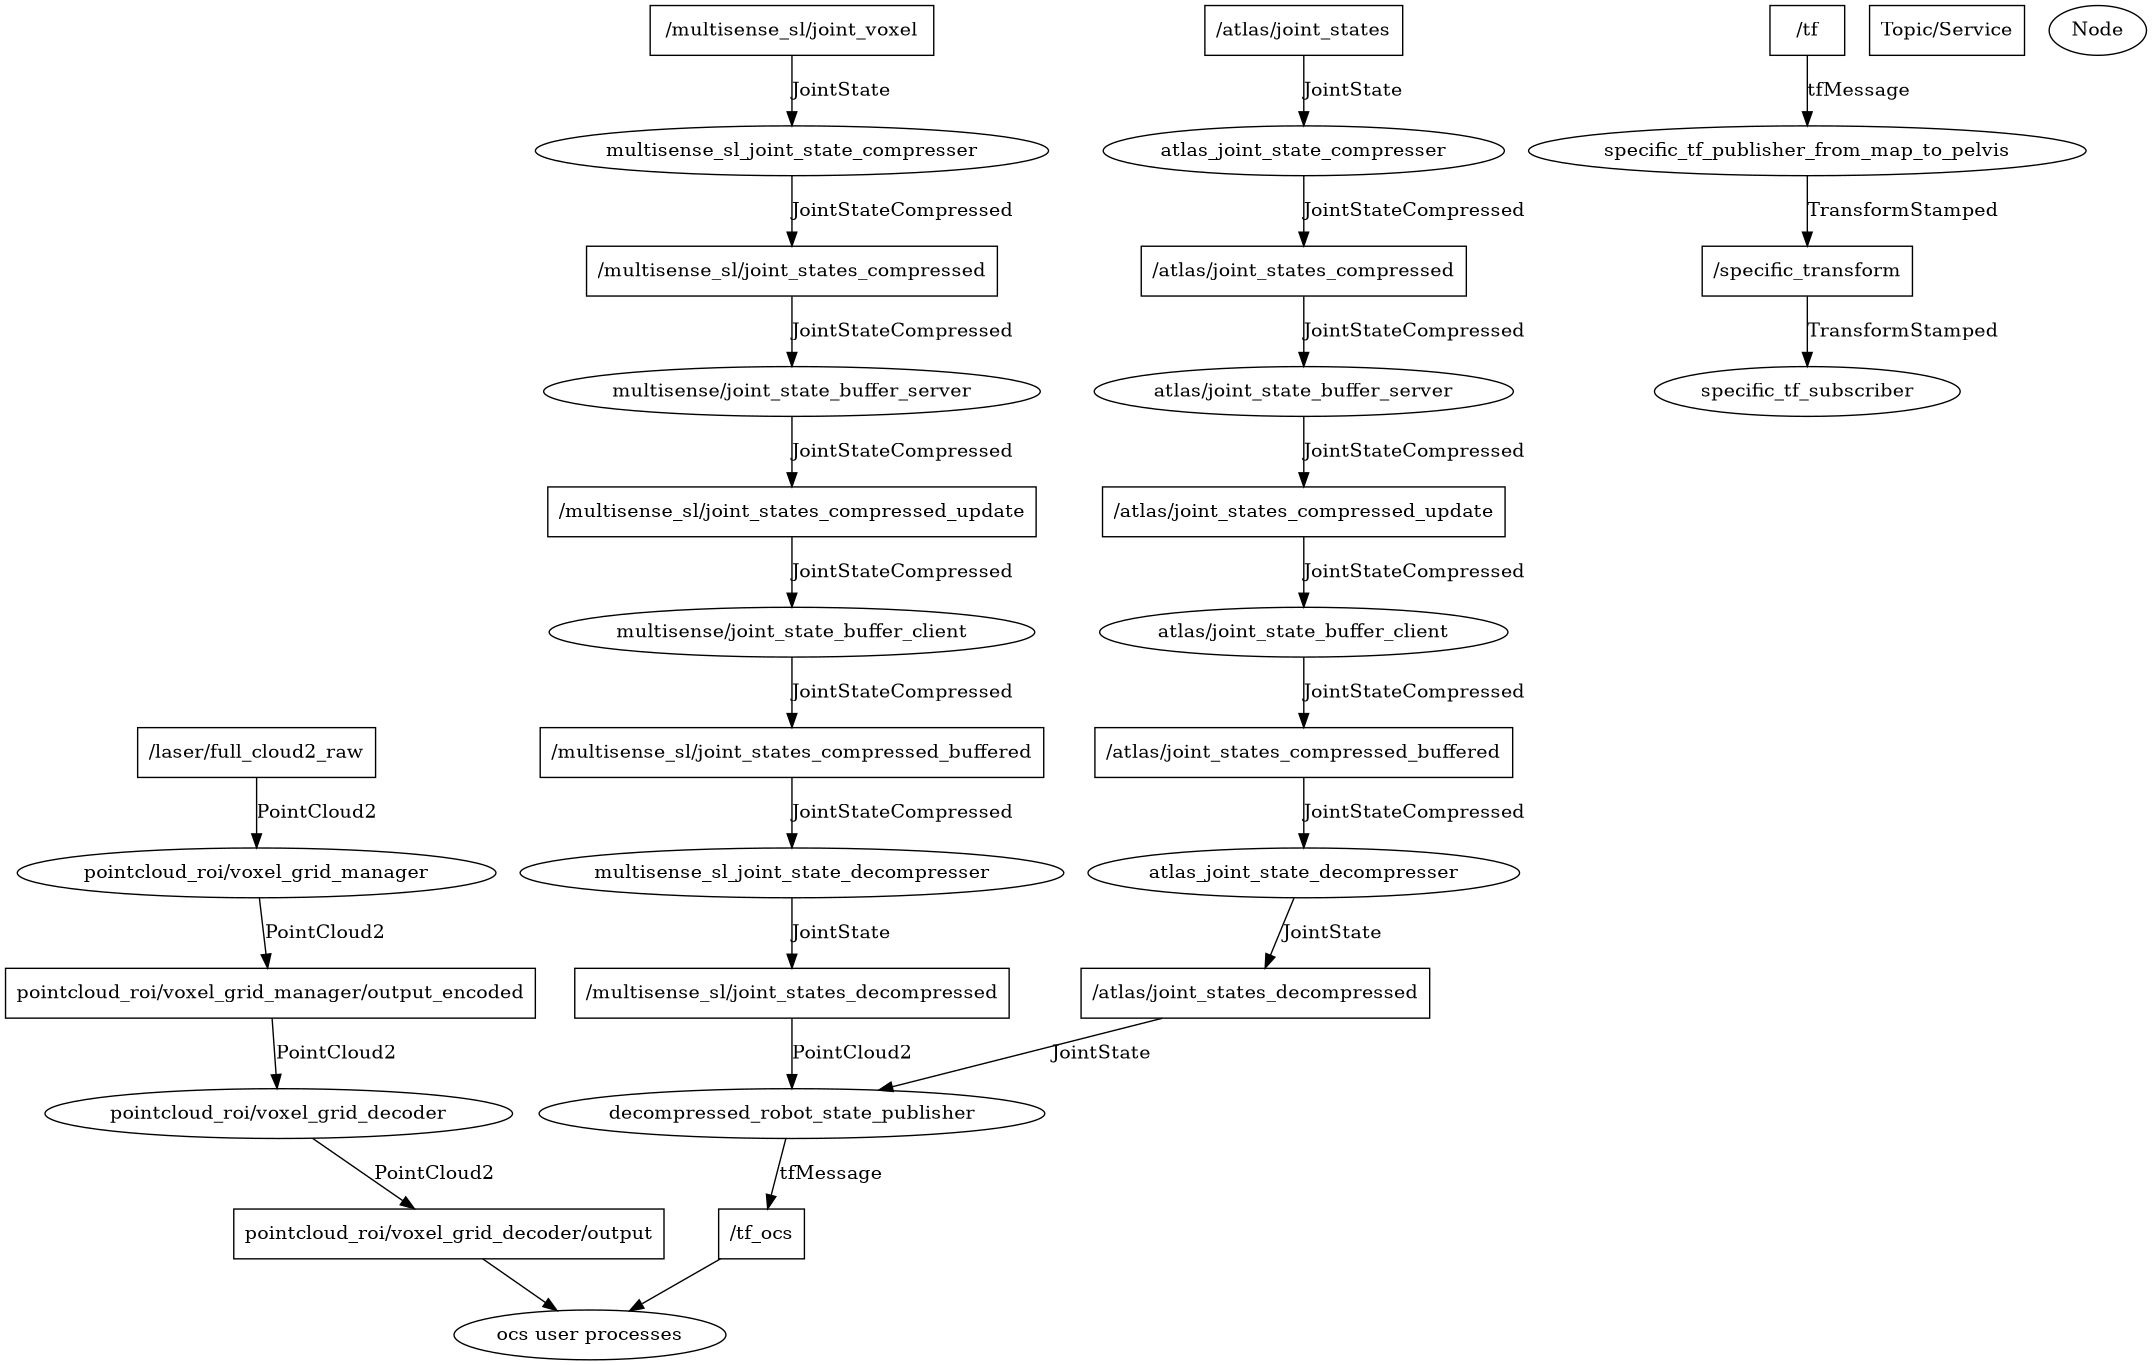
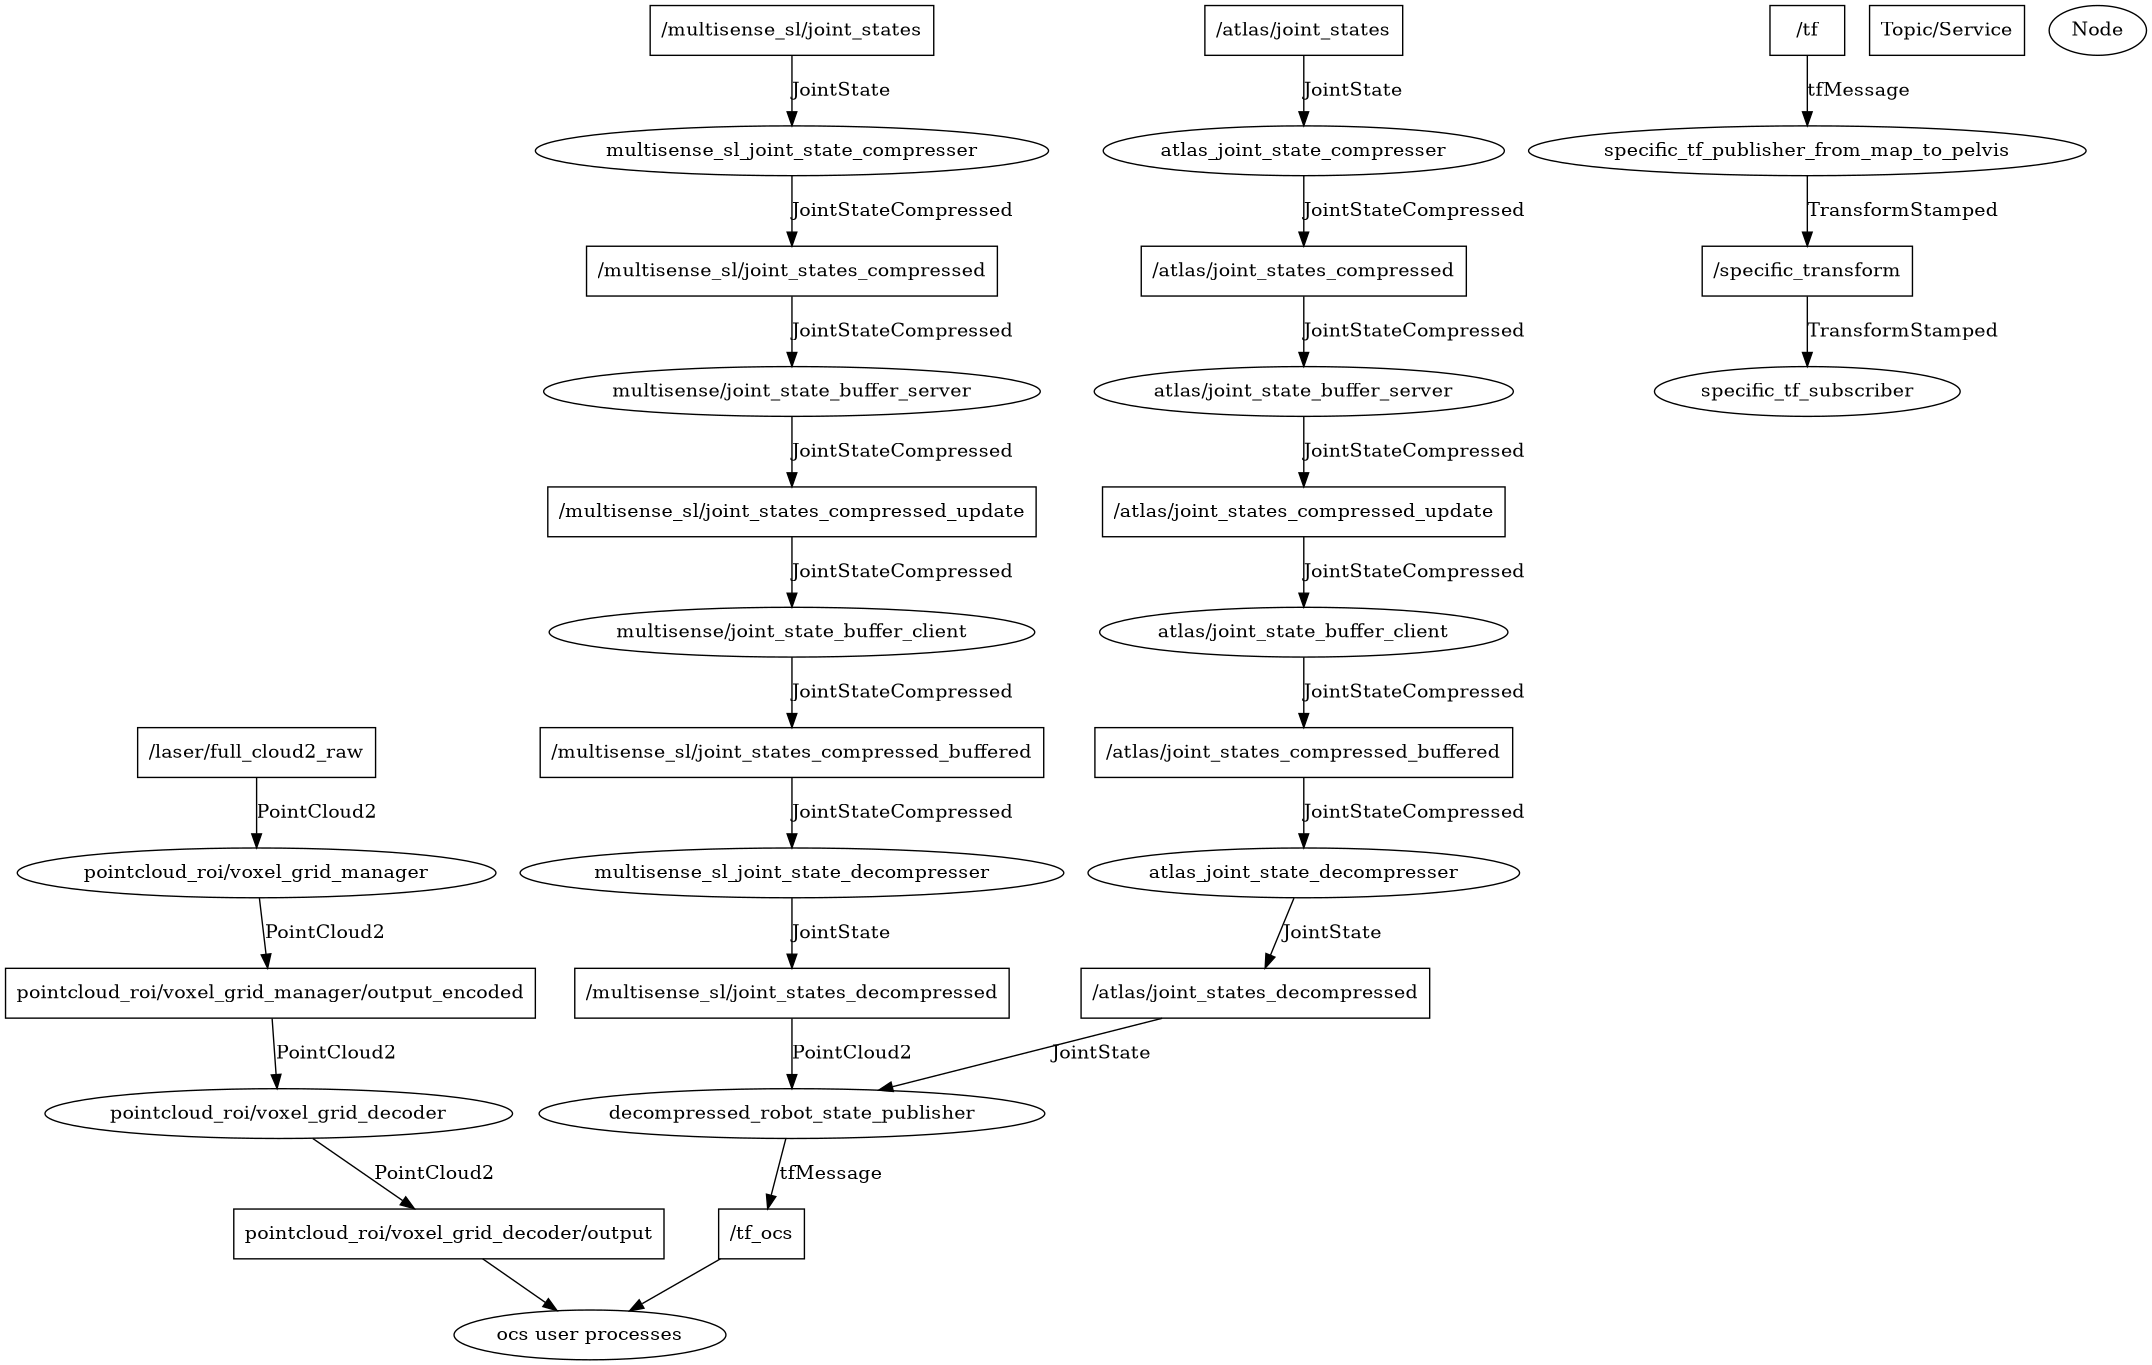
node "/multisense_sl/joint_voxel": label "/multisense_sl/joint_voxel" -> "/multisense_sl/joint_states"
